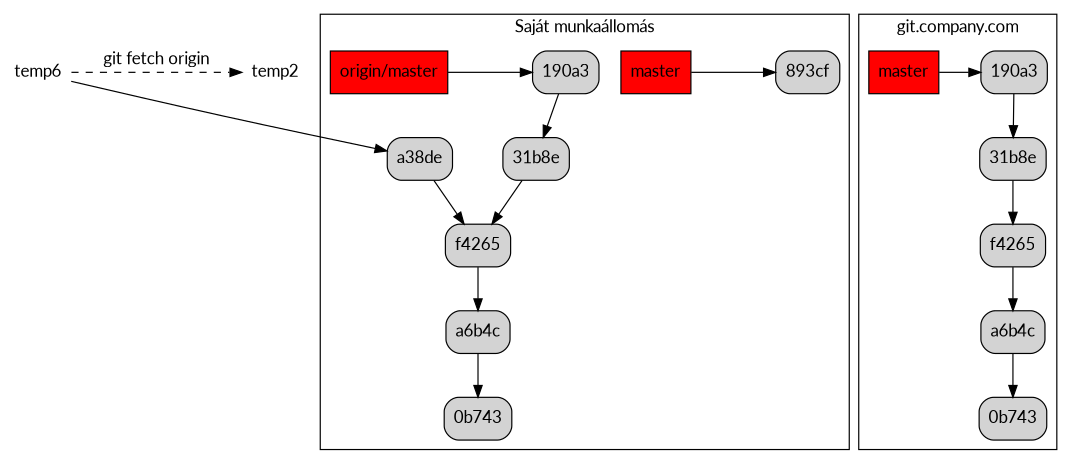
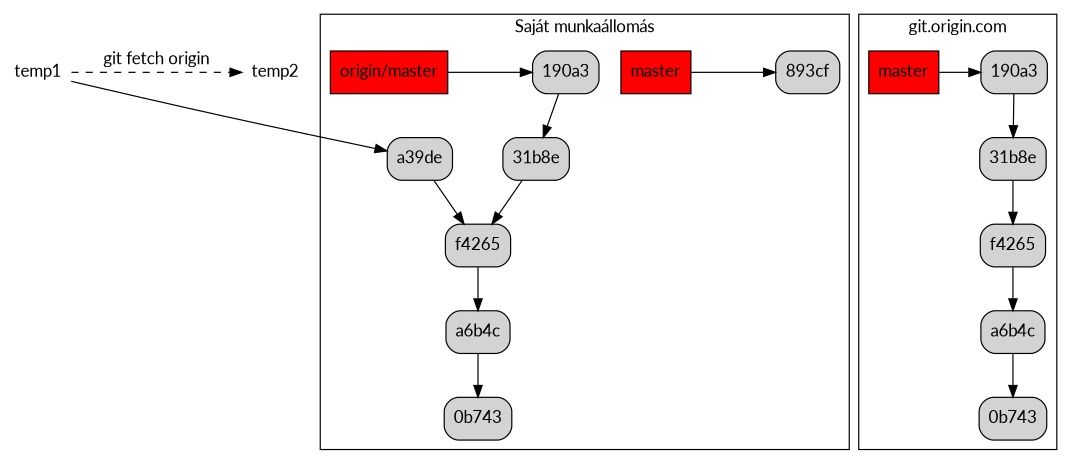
cluster "git.company.com": label "git.company.com" -> "git.origin.com"
node "temp6": label "temp6" -> "temp1"
node "a38de": label "a38de" -> "a39de"
